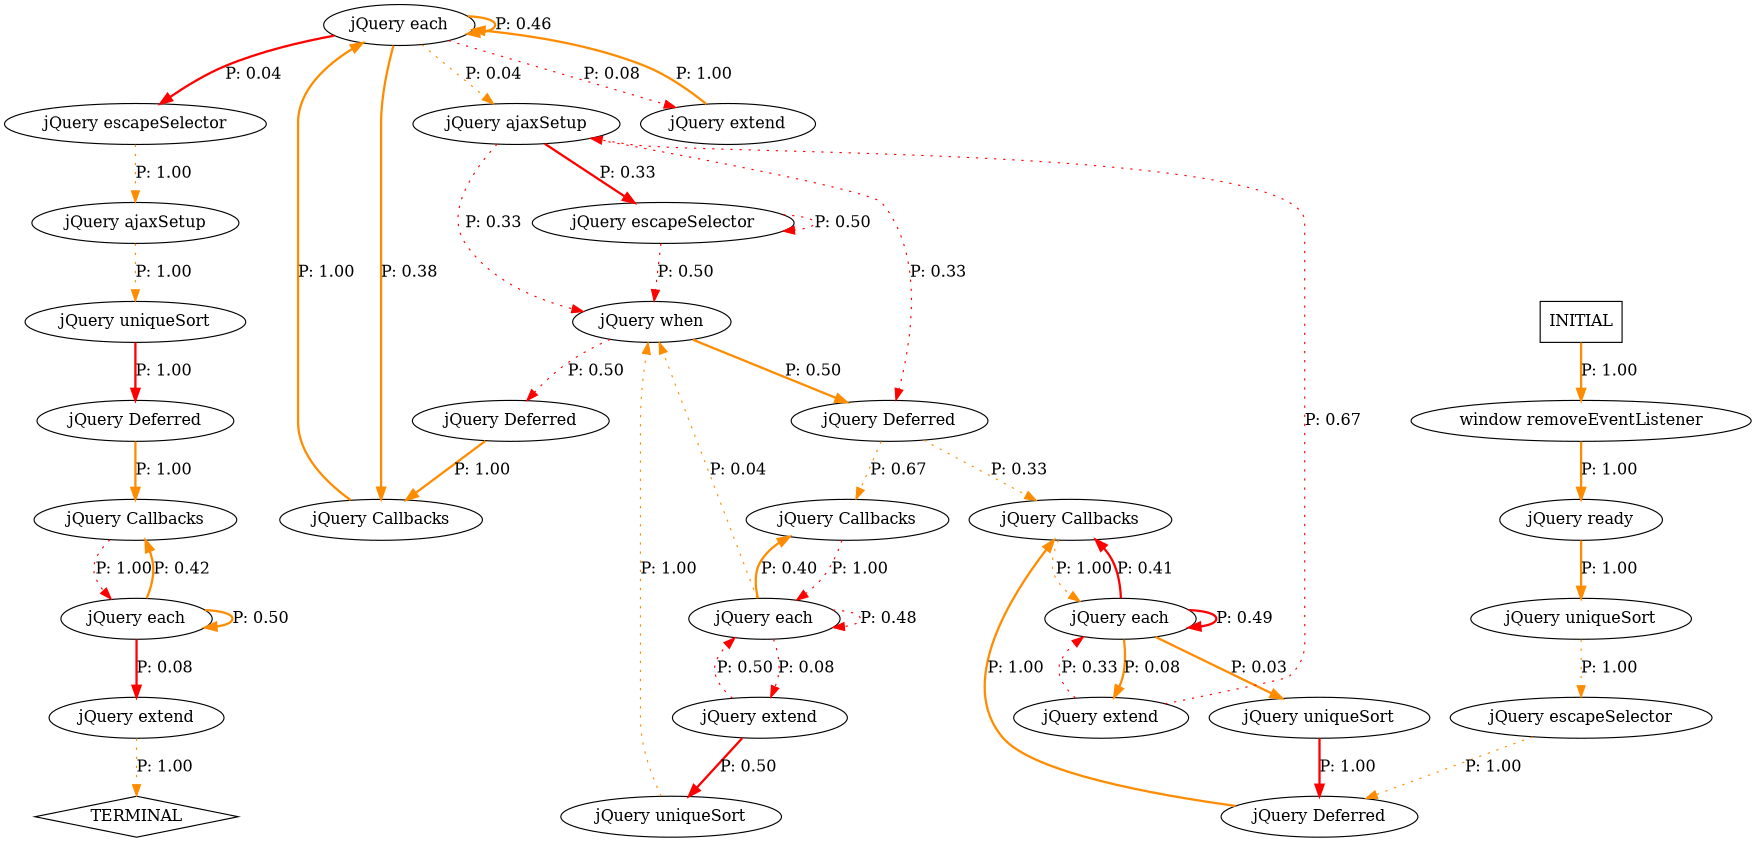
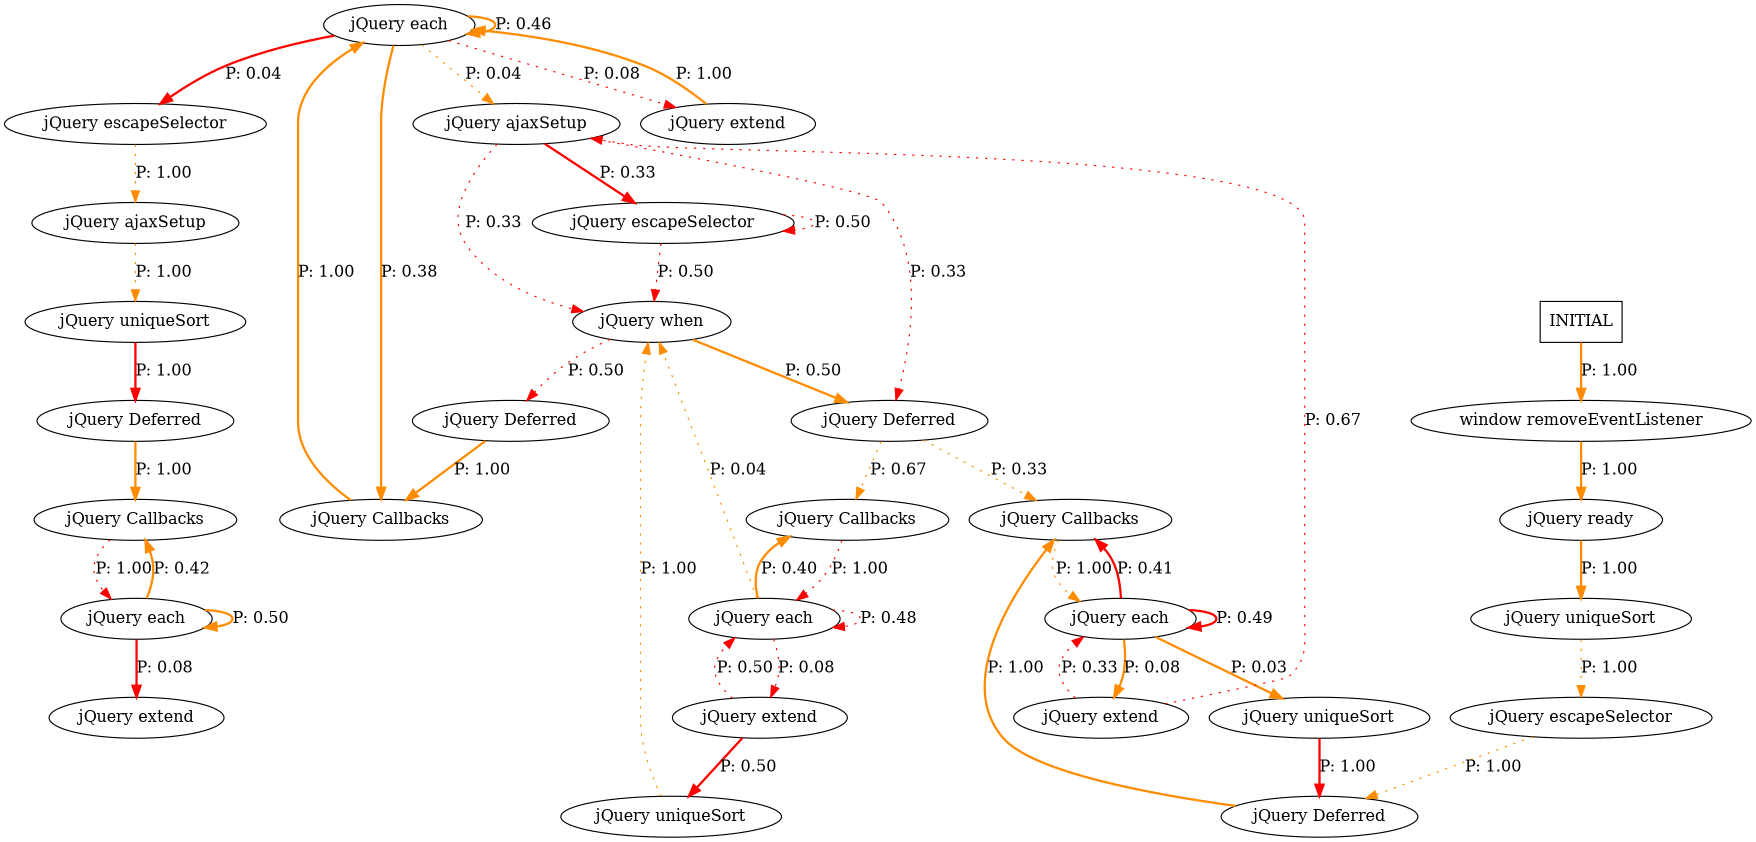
node "TERMINAL": removed
